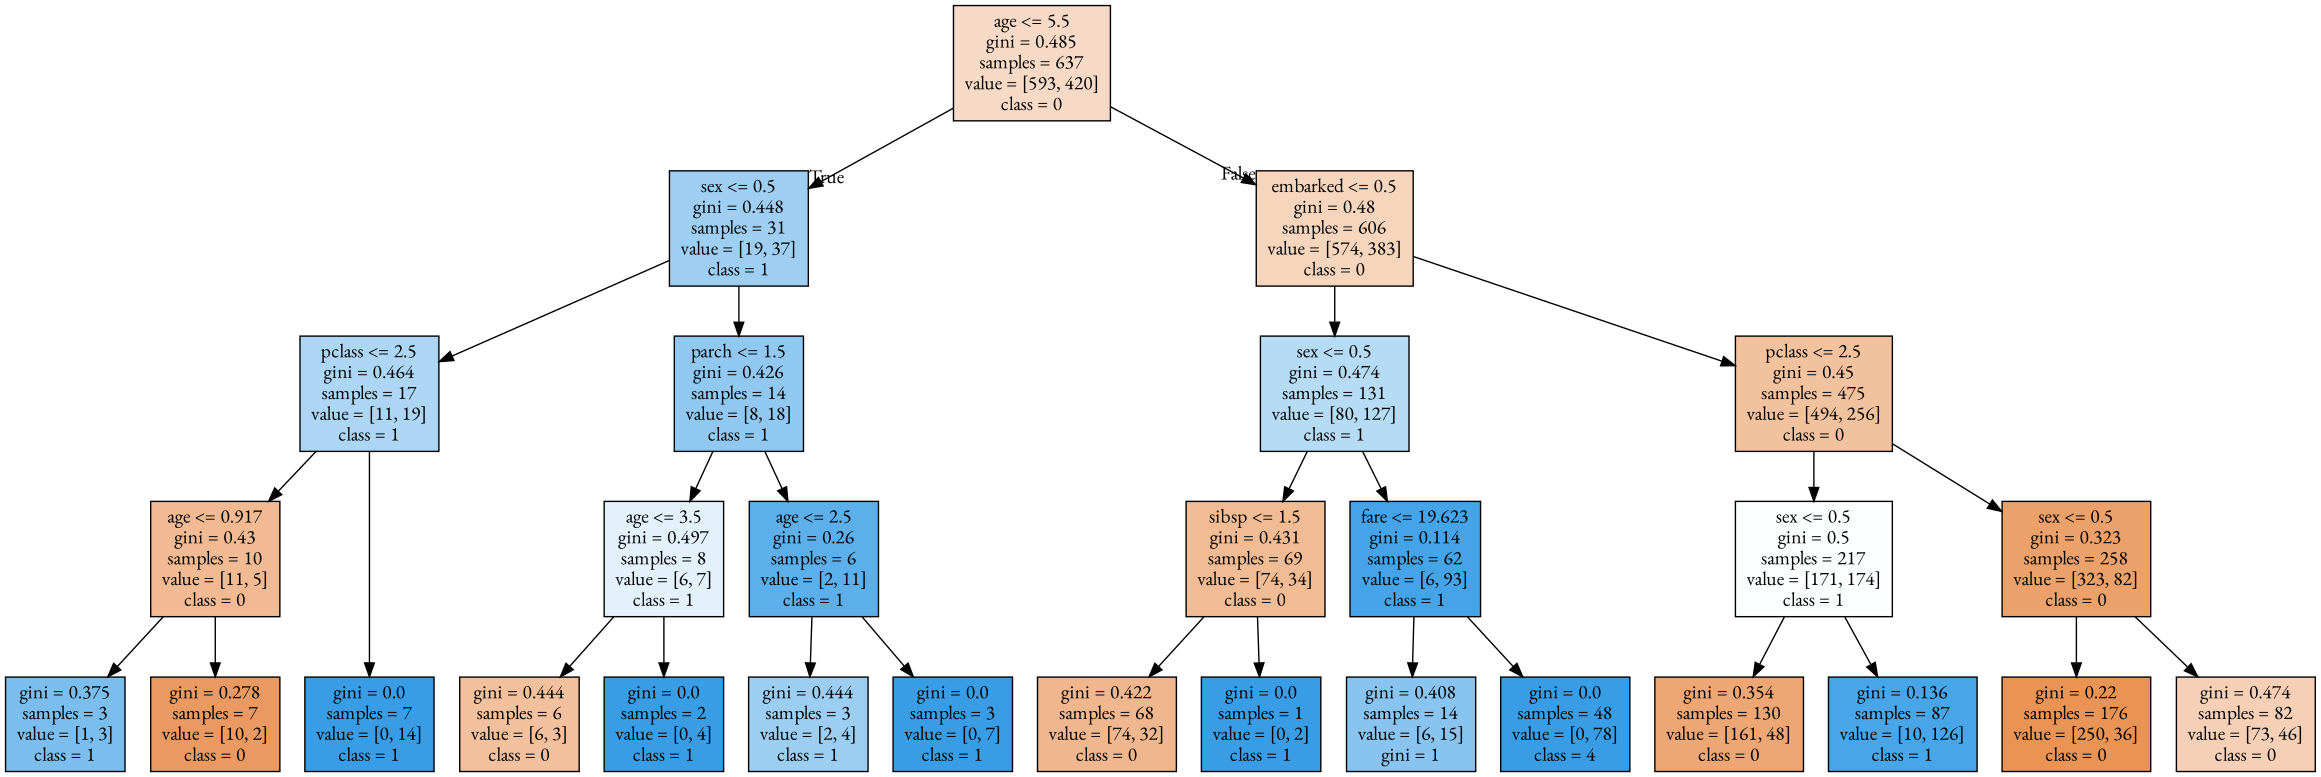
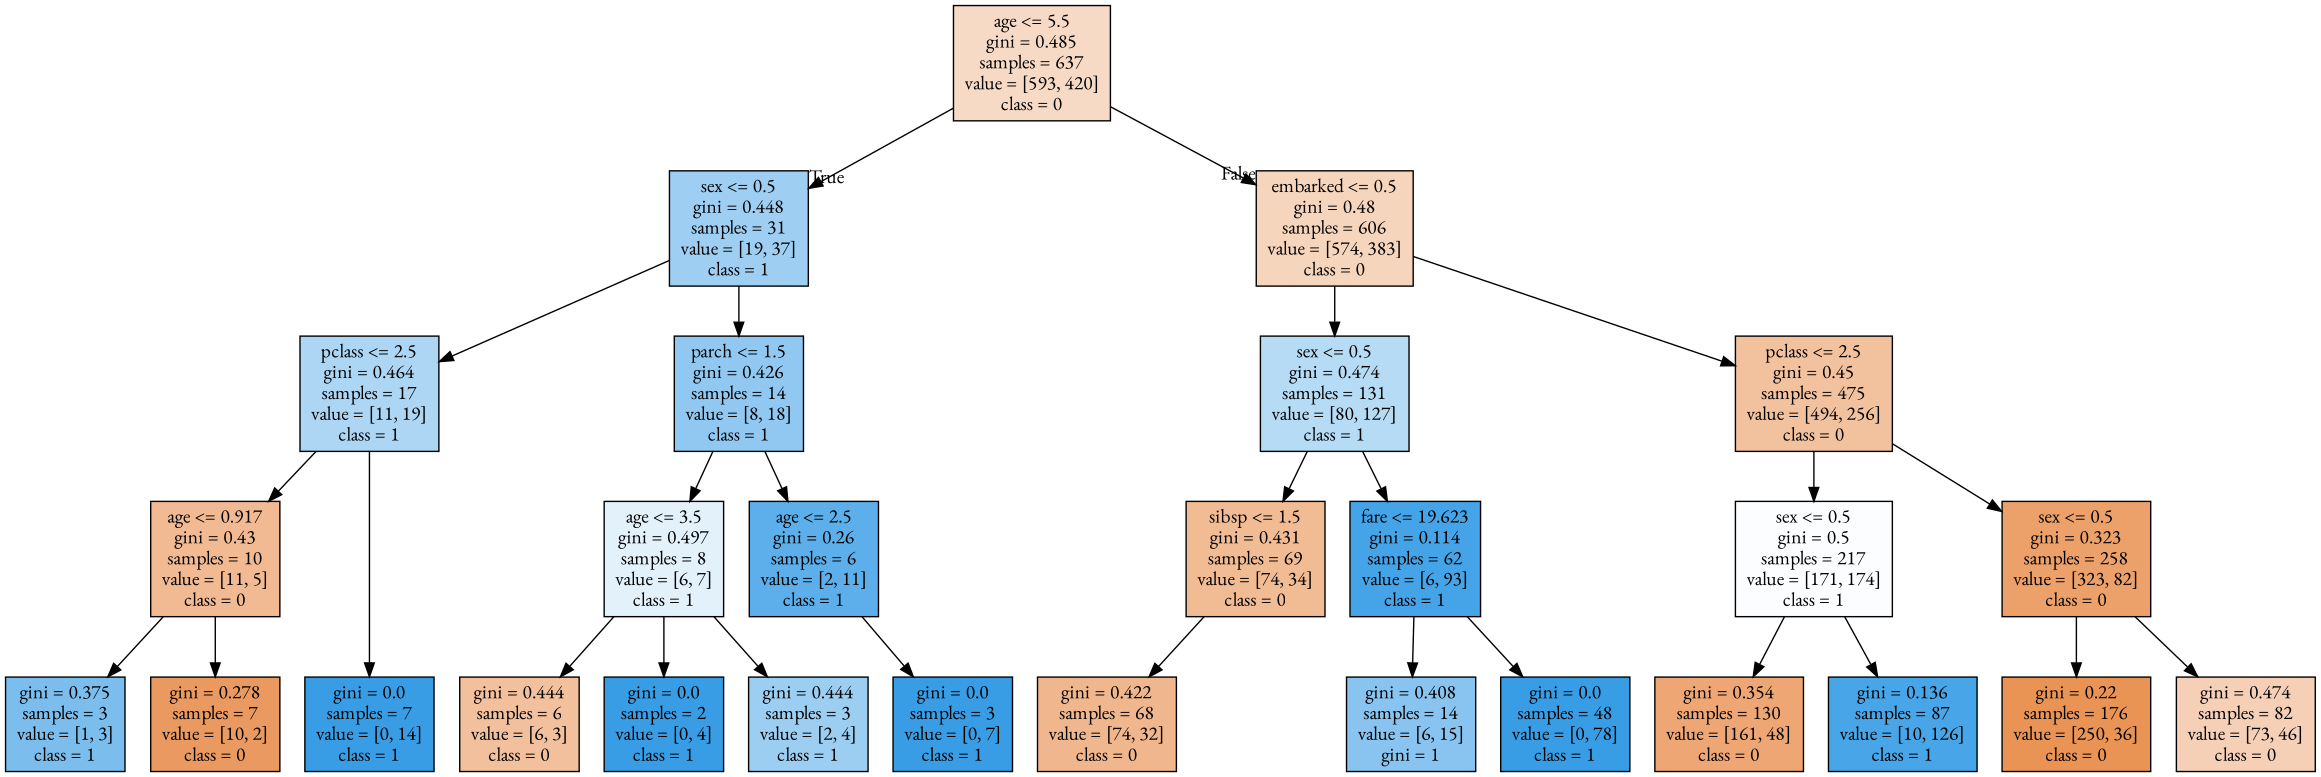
edge "age <= 2.5 gini = 0.26 samples = 6 value = [2, 11] class = 1" -> "gini = 0.444 samples = 3 value = [2, 4] class = 1": now "age <= 3.5 gini = 0.497 samples = 8 value = [6, 7] class = 1" -> "gini = 0.444 samples = 3 value = [2, 4] class = 1"
node "gini = 0.0 samples = 1 value = [0, 2] class = 1": removed
node "gini = 0.0 samples = 48 value = [0, 78] class = 4": label "gini = 0.0 samples = 48 value = [0, 78] class = 4" -> "gini = 0.0 samples = 48 value = [0, 78] class = 1"
